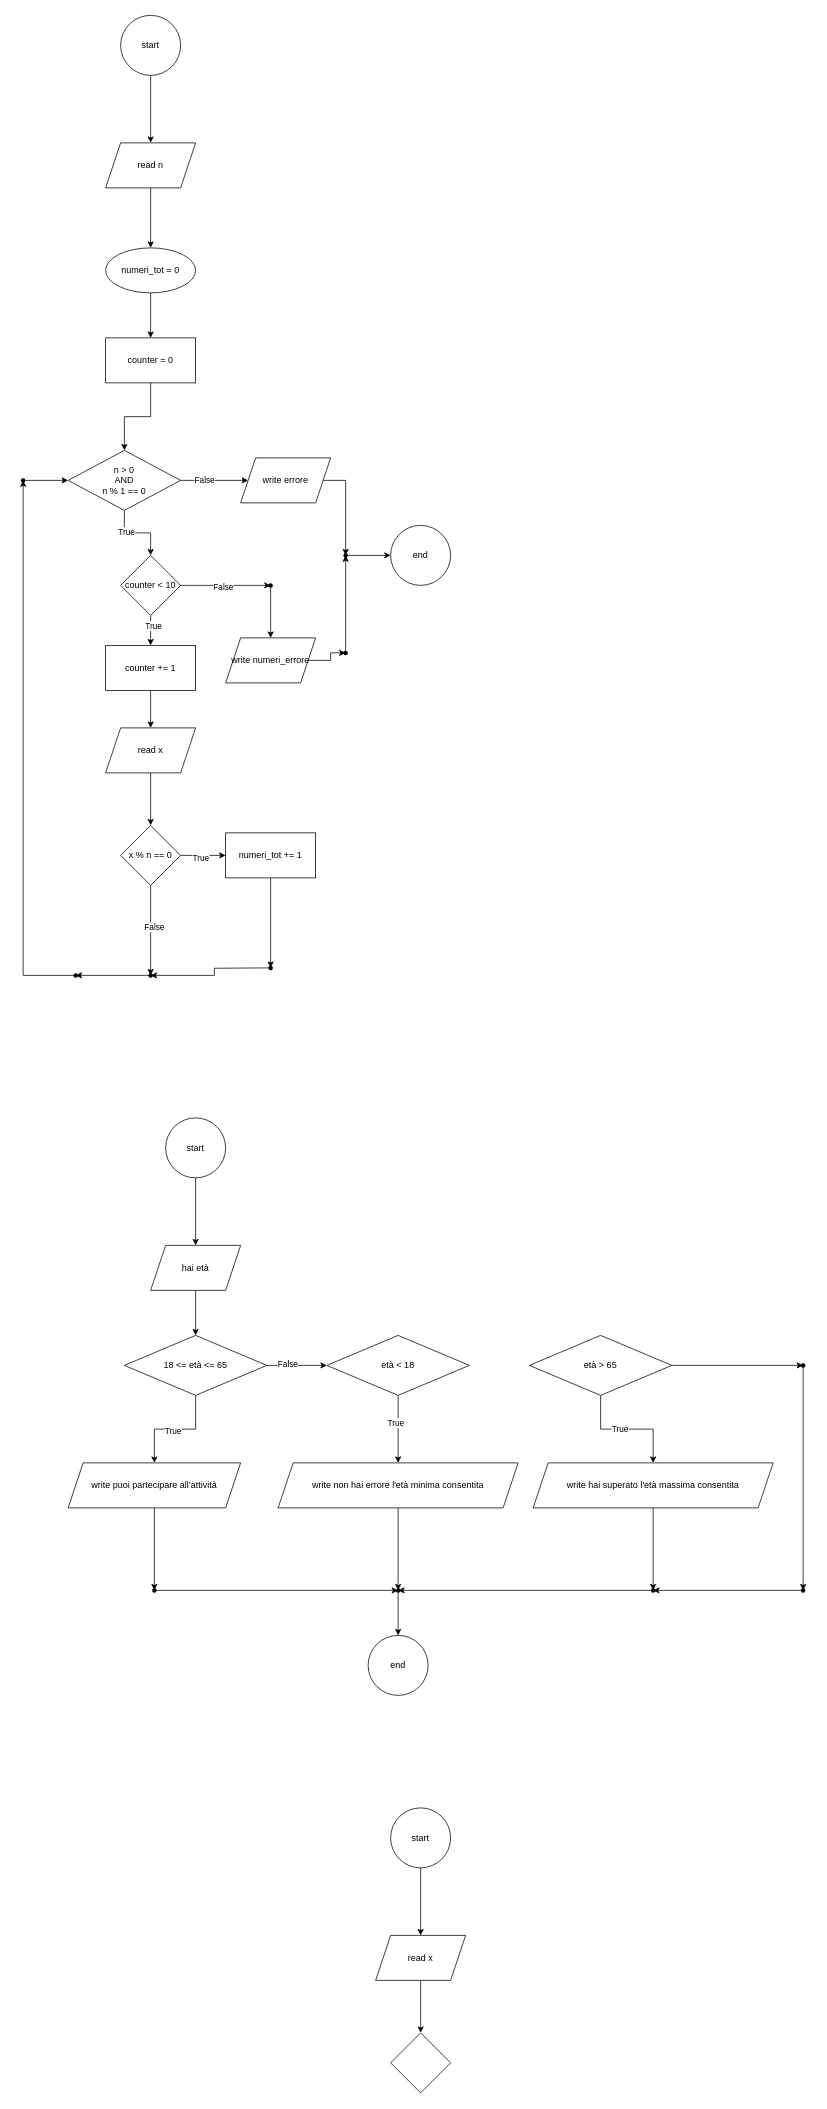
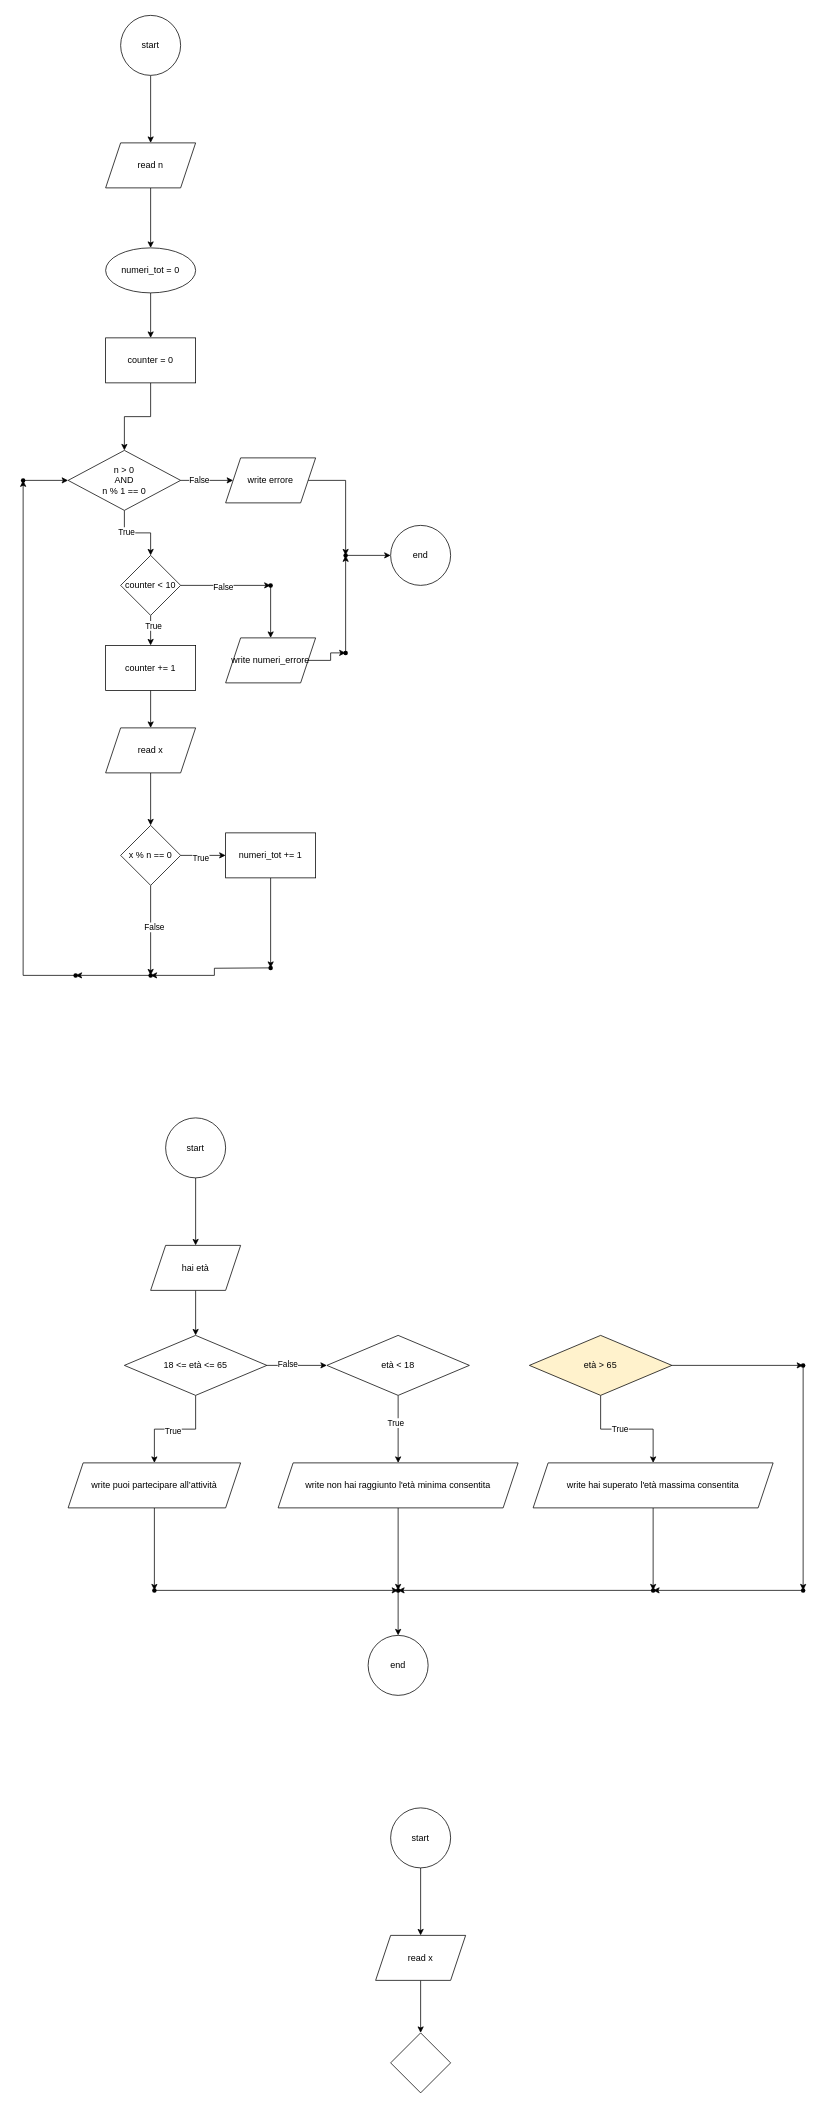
node "write errore": moved (285, 480) -> (270, 480)
node "età > 65": fillcolor #ffffff -> #fff2cc
node "write non hai errore l'età minima consentita": label "write non hai errore l'età minima consentita" -> "write non hai raggiunto l'età minima consentita"
